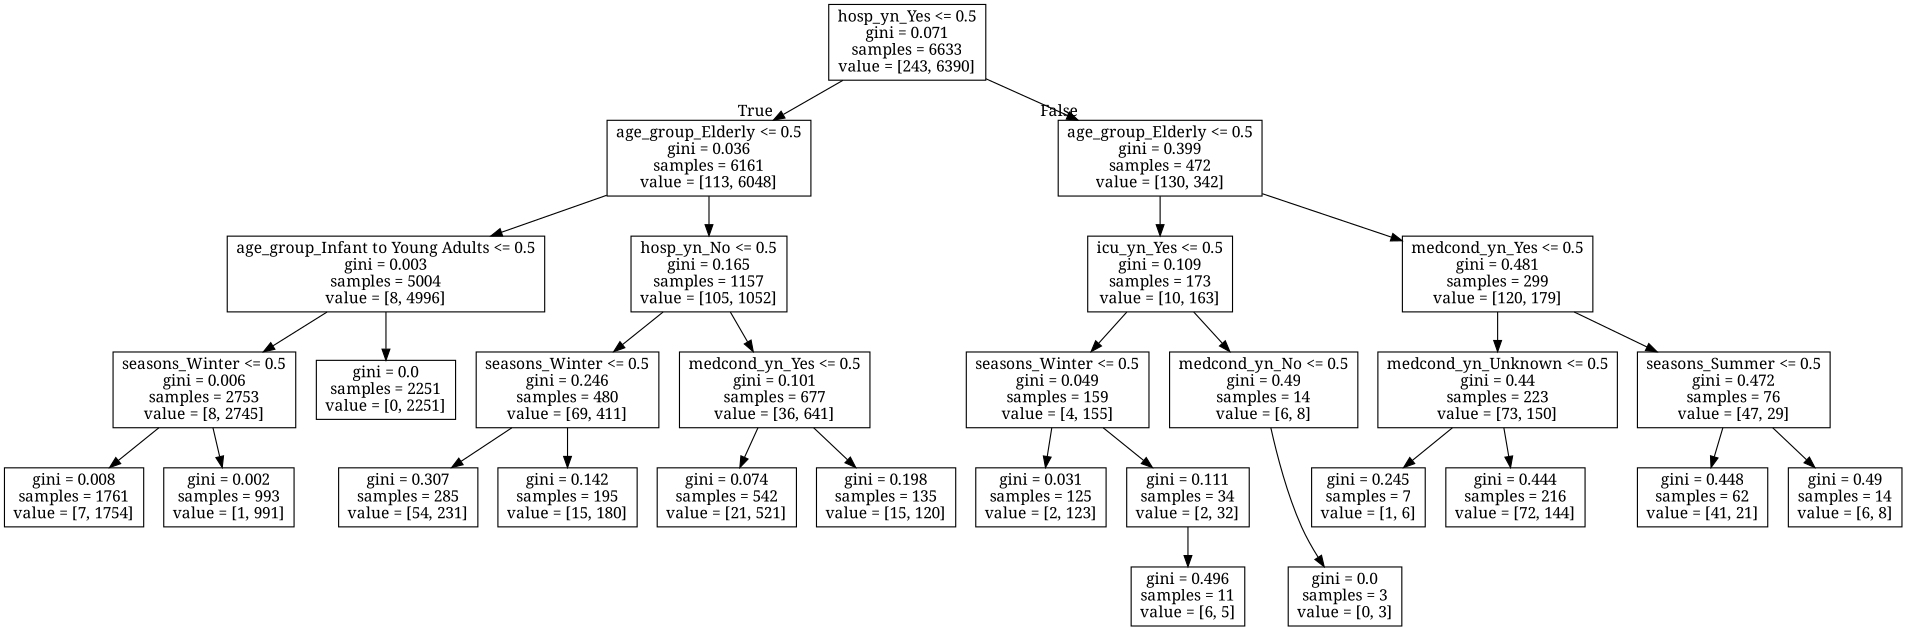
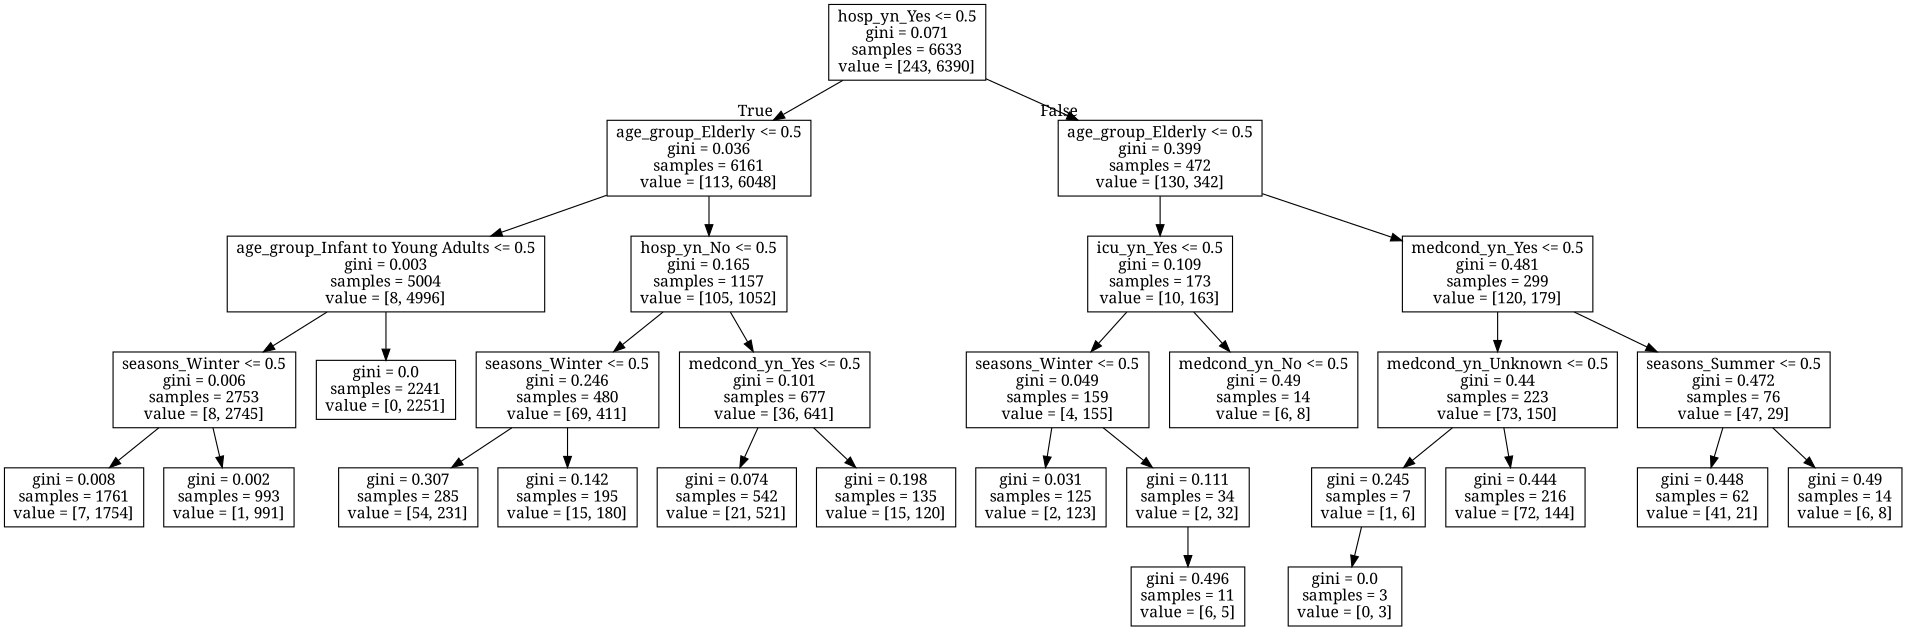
node "gini = 0.0 samples = 2251 value = [0, 2251]": label "gini = 0.0 samples = 2251 value = [0, 2251]" -> "gini = 0.0 samples = 2241 value = [0, 2251]"
edge "medcond_yn_No <= 0.5 gini = 0.49 samples = 14 value = [6, 8]" -> "gini = 0.0 samples = 3 value = [0, 3]": now "gini = 0.245 samples = 7 value = [1, 6]" -> "gini = 0.0 samples = 3 value = [0, 3]"
